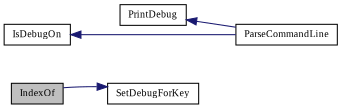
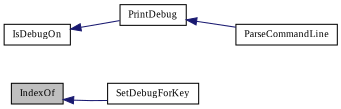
edge "ParseCommandLine" -> "IsDebugOn": now "PrintDebug" -> "IsDebugOn"
edge "IndexOf" -> "SetDebugForKey": reversed
